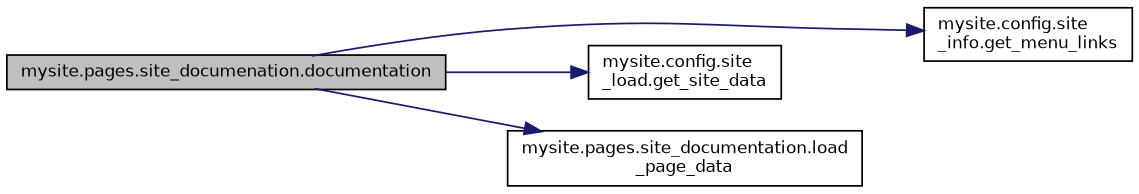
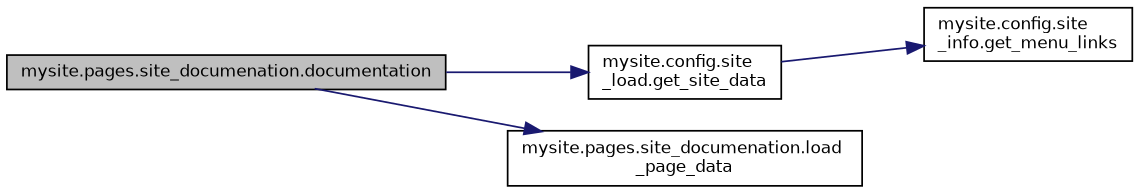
edge "mysite.pages.site_documenation.documentation" -> "mysite.config.site _info.get_menu_links": now "mysite.config.site _load.get_site_data" -> "mysite.config.site _info.get_menu_links"
node "mysite.pages.site_documentation.load _page_data": label "mysite.pages.site_documentation.load _page_data" -> "mysite.pages.site_documenation.load _page_data"
